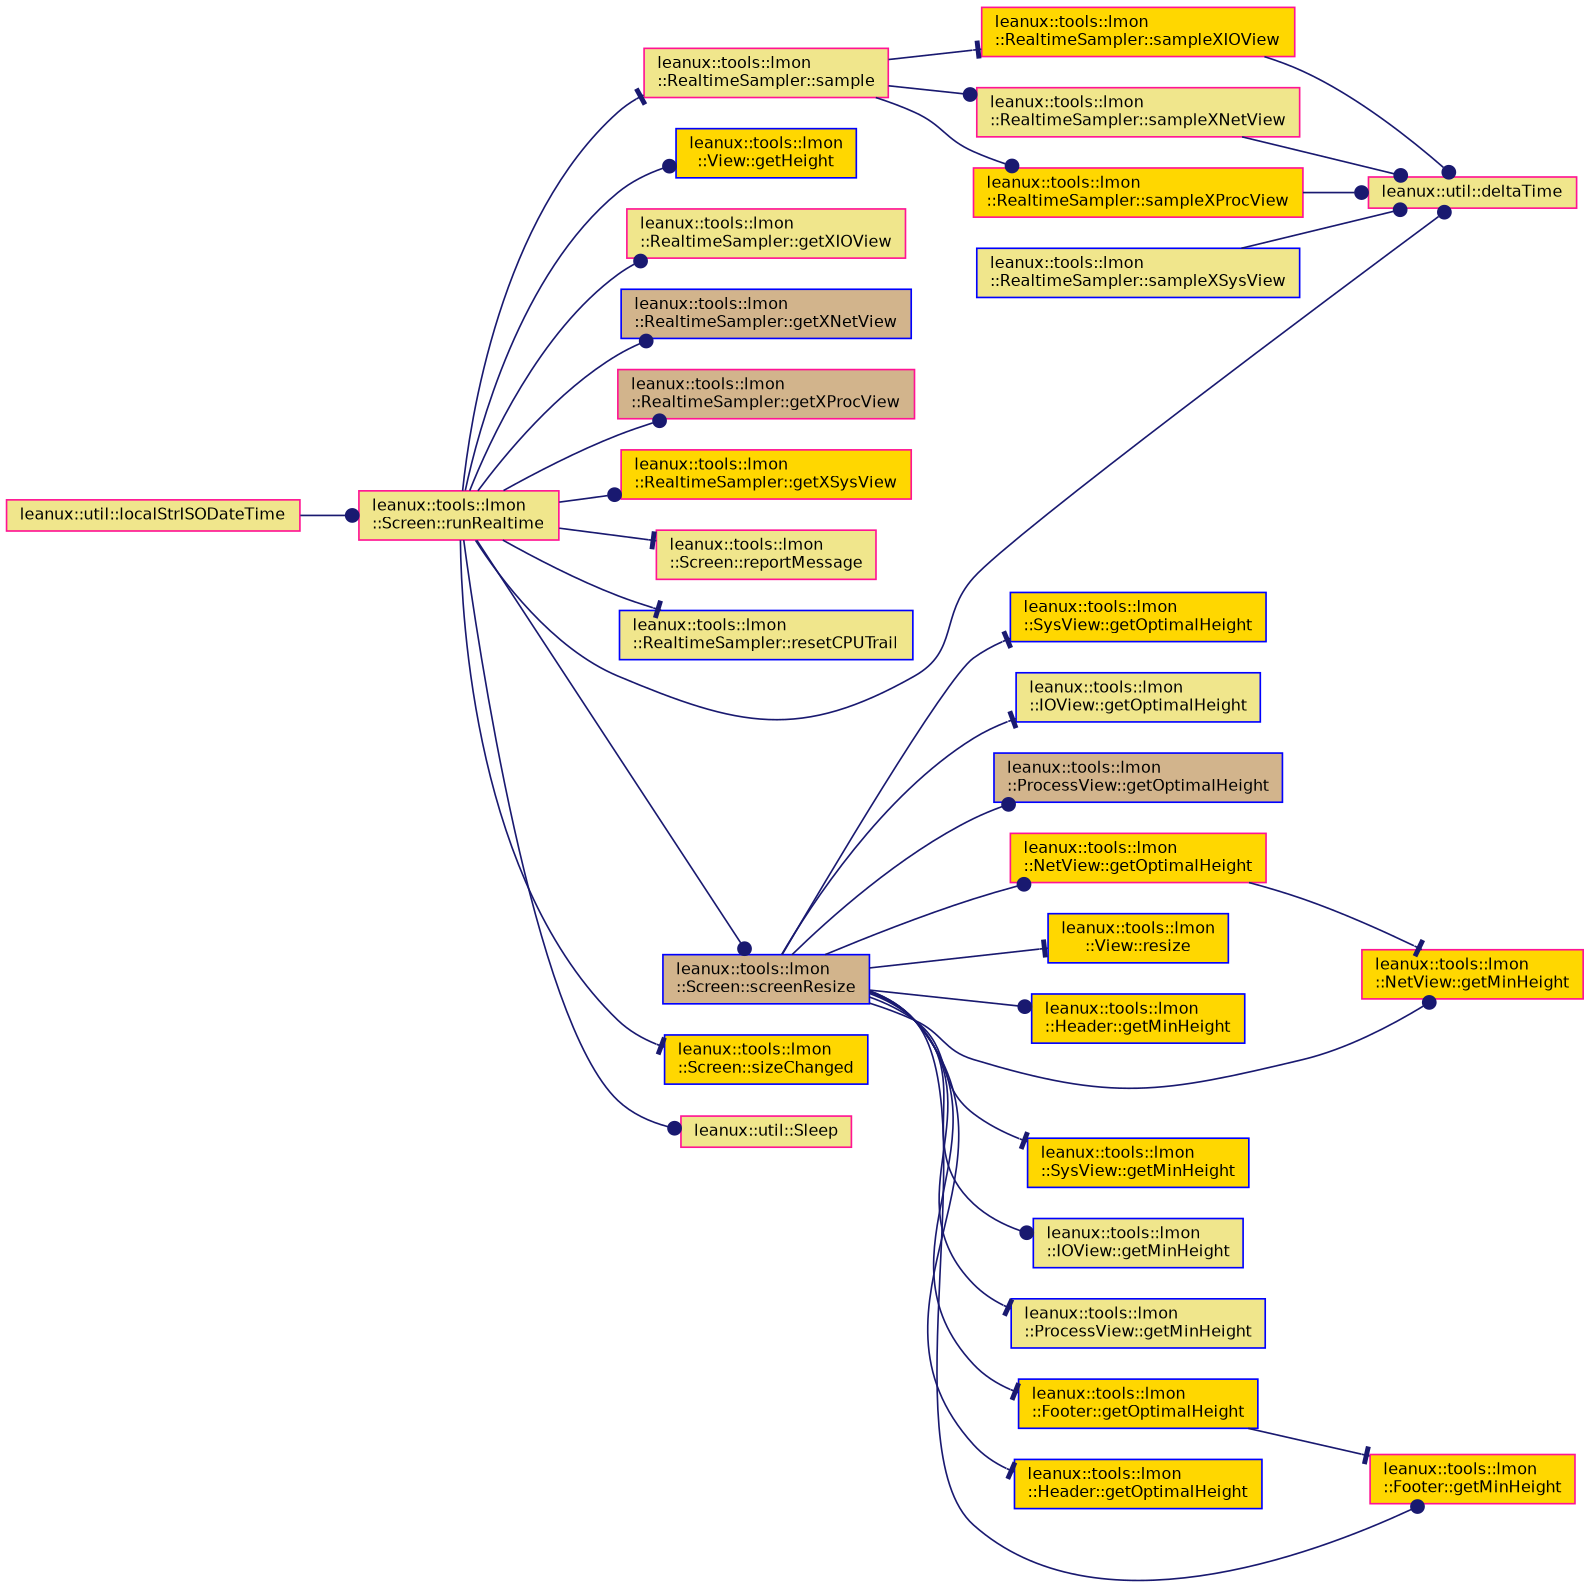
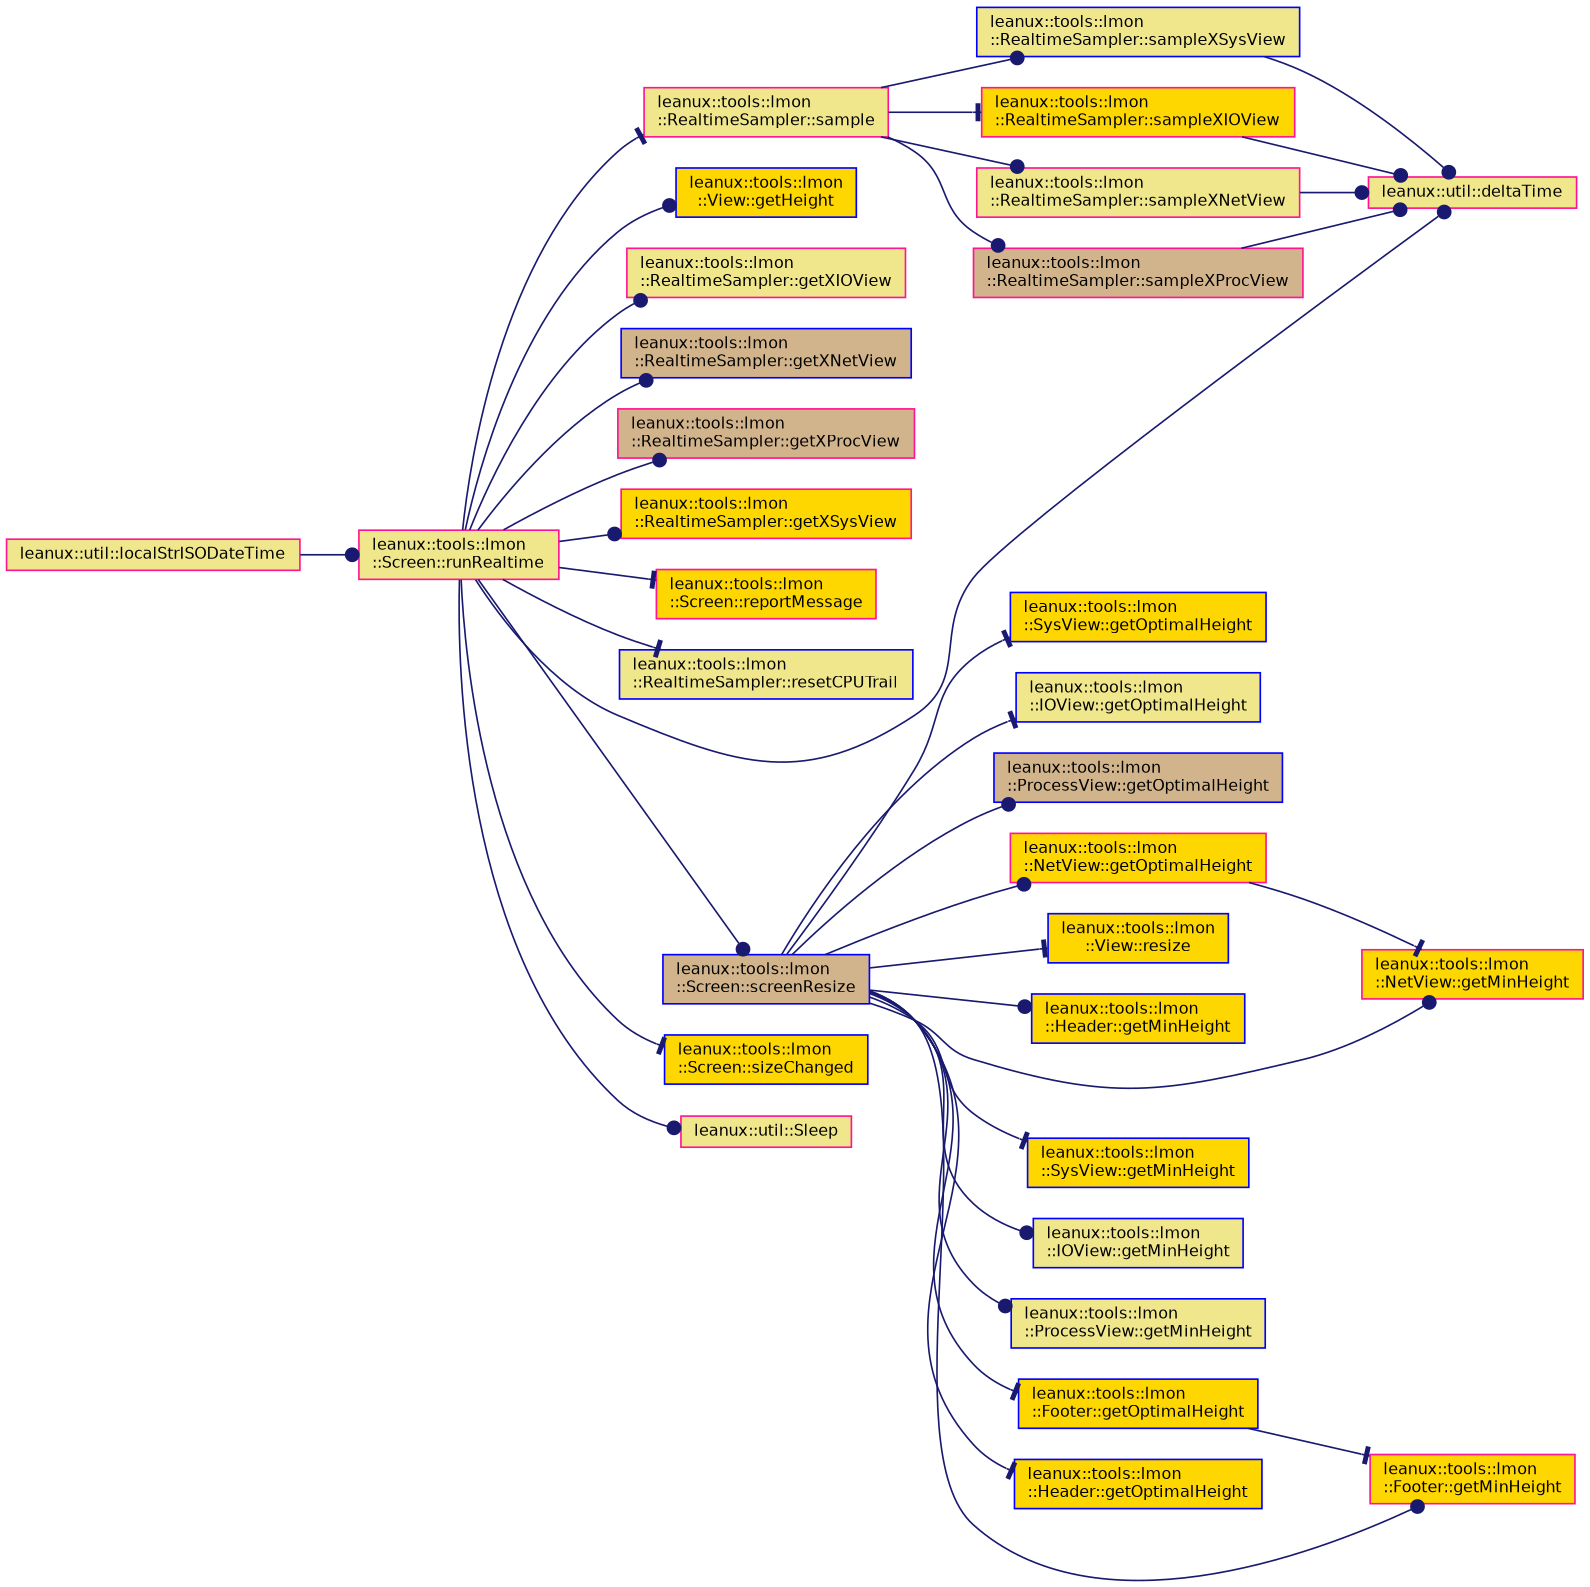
edge "leanux::tools::lmon ::RealtimeSampler::sample" -> "leanux::tools::lmon ::RealtimeSampler::sampleXSysView": added
node "leanux::tools::lmon ::RealtimeSampler::sampleXProcView": fillcolor gold -> tan
node "leanux::tools::lmon ::Screen::reportMessage": fillcolor khaki -> gold
edge "leanux::tools::lmon ::Screen::screenResize" -> "leanux::tools::lmon ::ProcessView::getMinHeight": arrowhead tee -> dot
